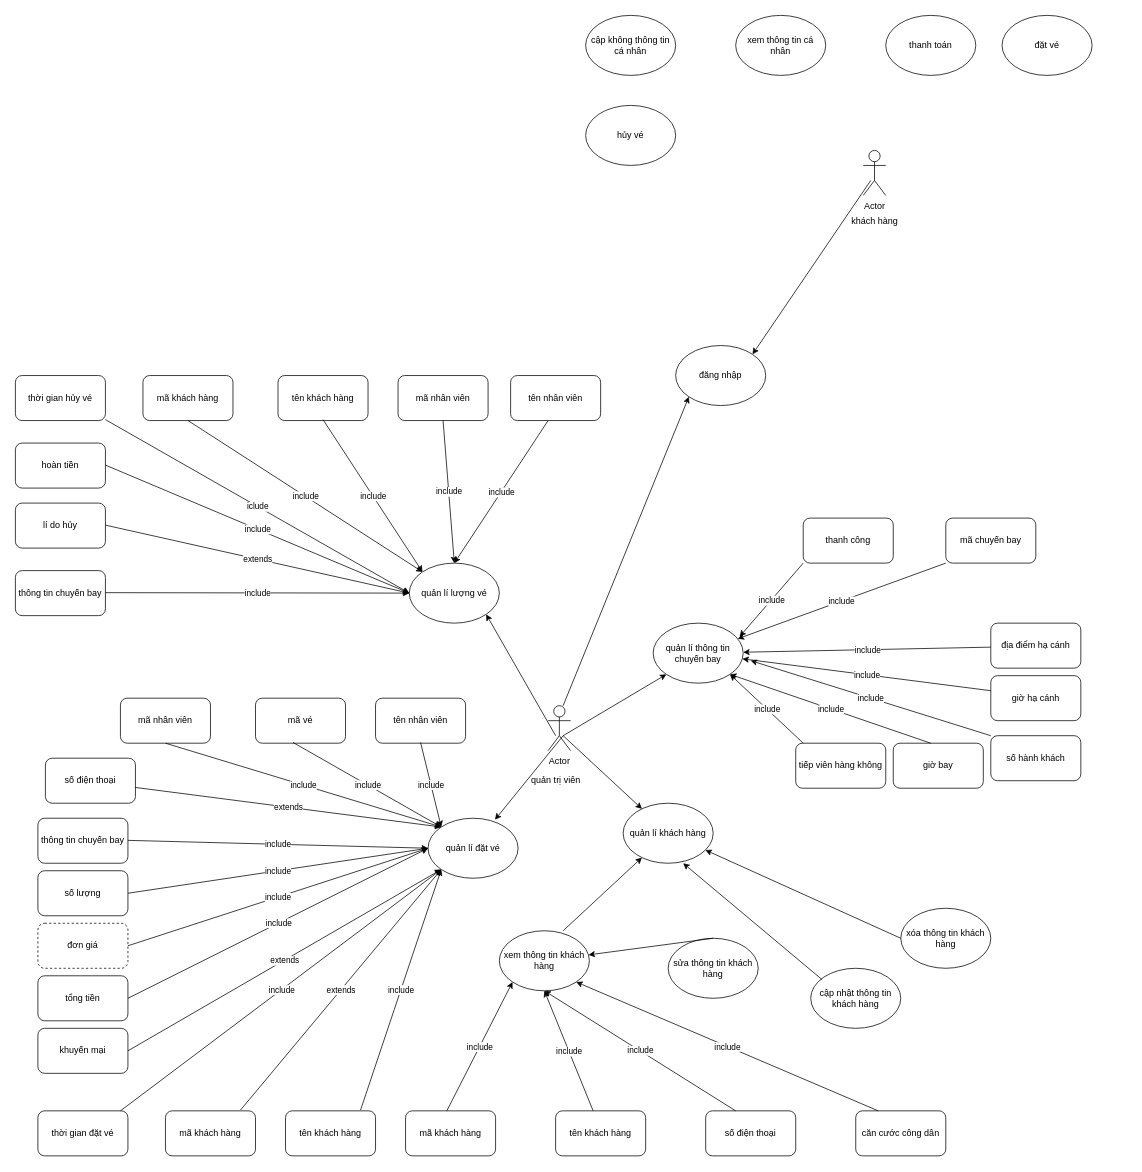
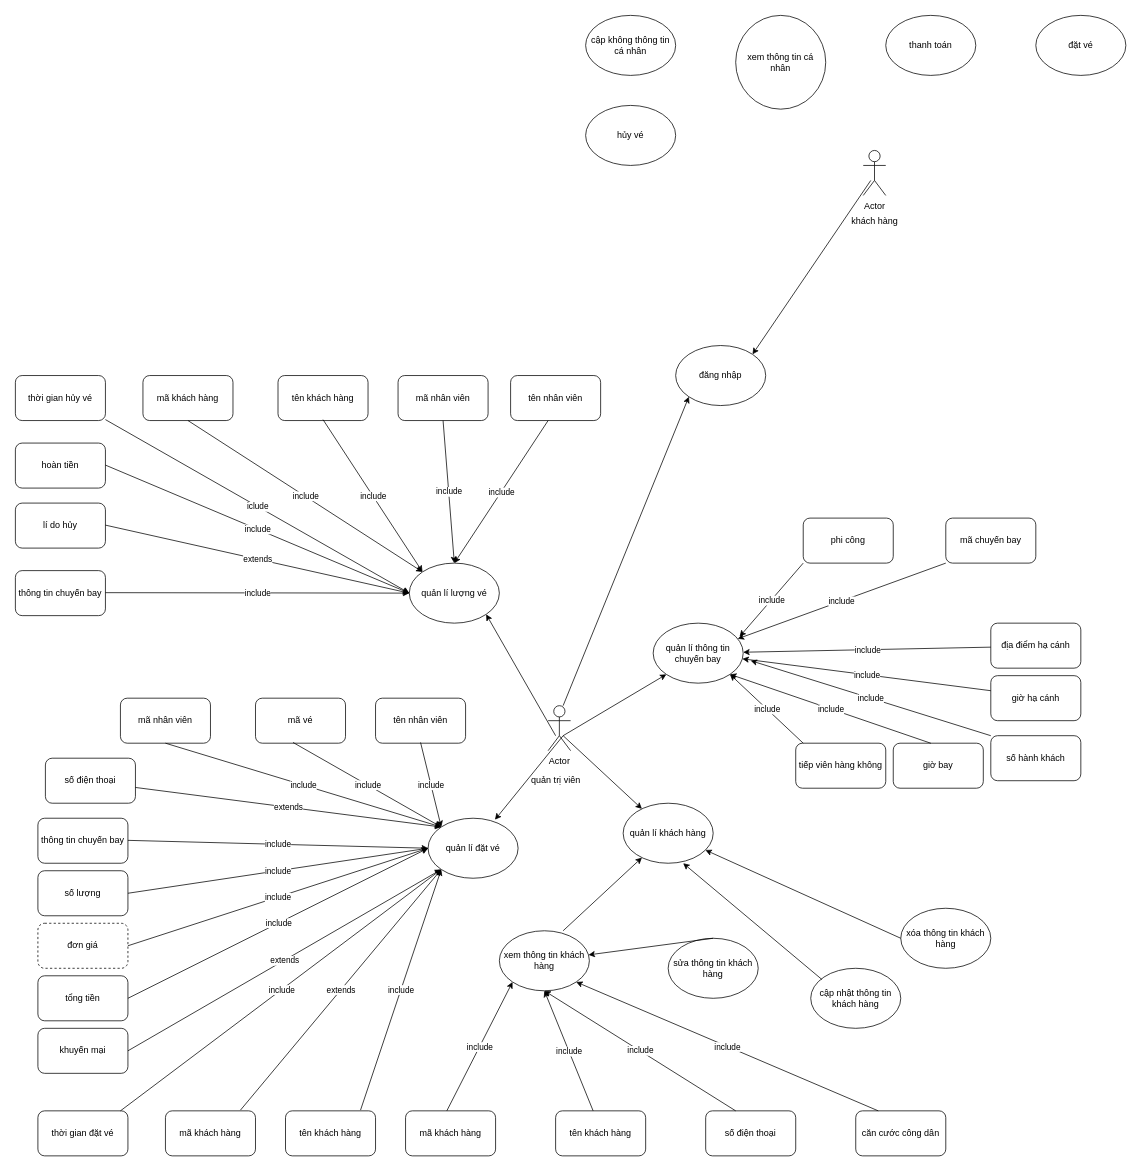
node "xem thông tin cá nhân": size 90x60 -> 90x94
node "đặt vé": moved (1047, 45) -> (1080, 45)
node "thanh công": label "thanh công" -> "phi công"
